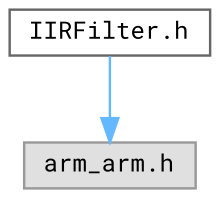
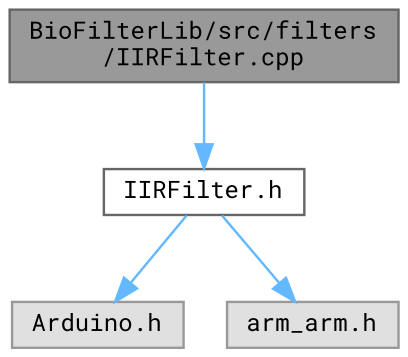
node "BioFilterLib/src/filters /IIRFilter.cpp": added
node "Arduino.h": added
